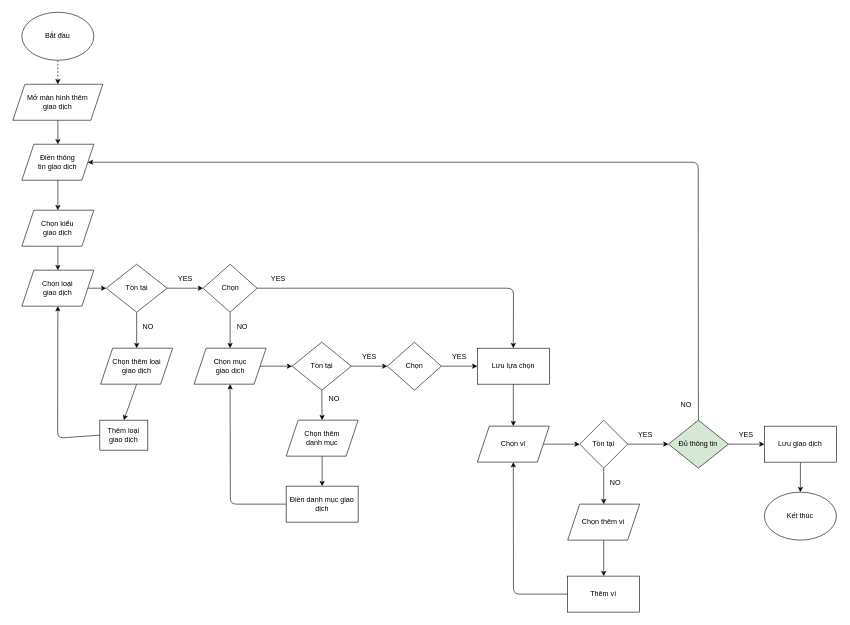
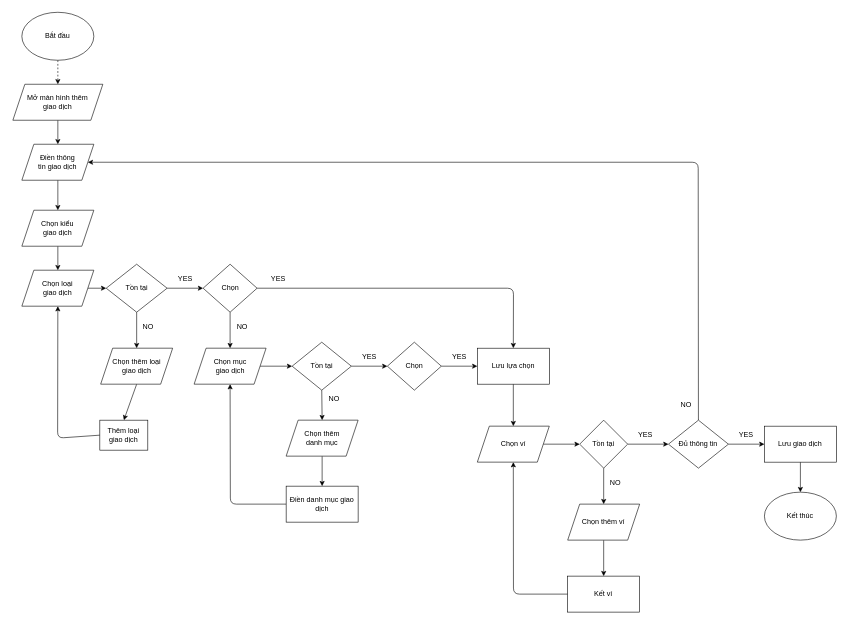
node "Đủ thông tin": fillcolor #d5e8d4 -> #ffffff
node "Thêm ví": label "Thêm ví" -> "Kết ví"
